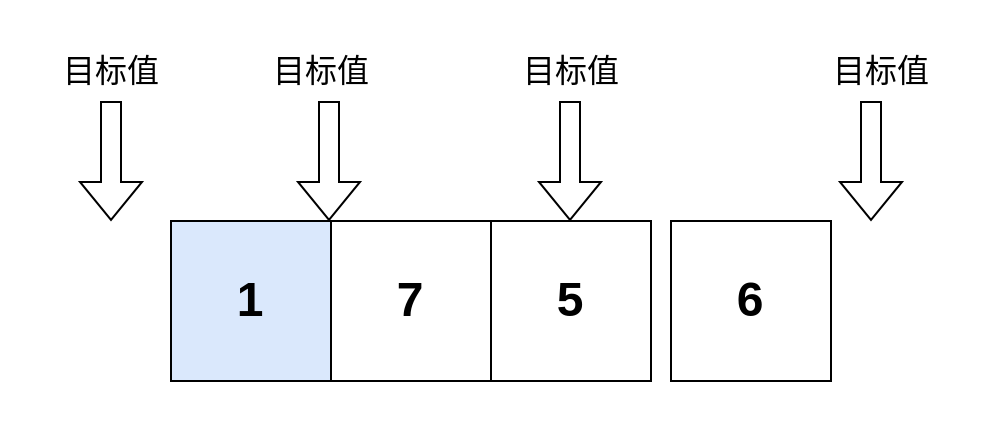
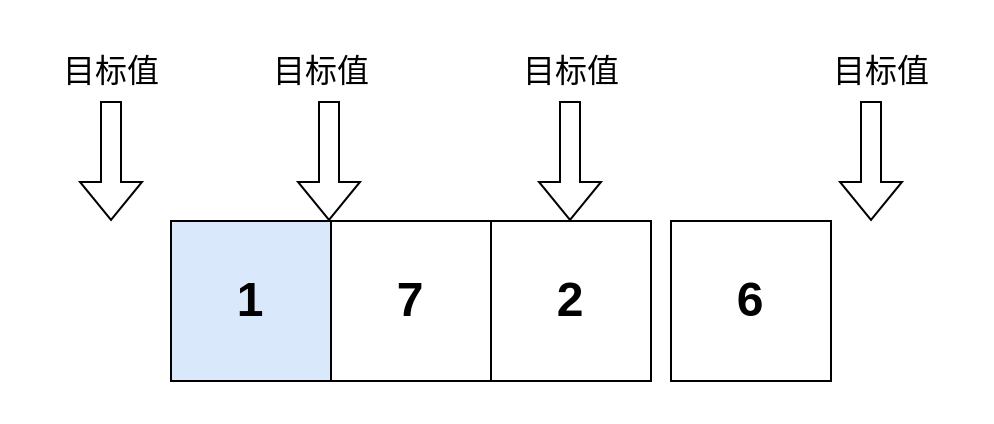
node "5": label "5" -> "2"
